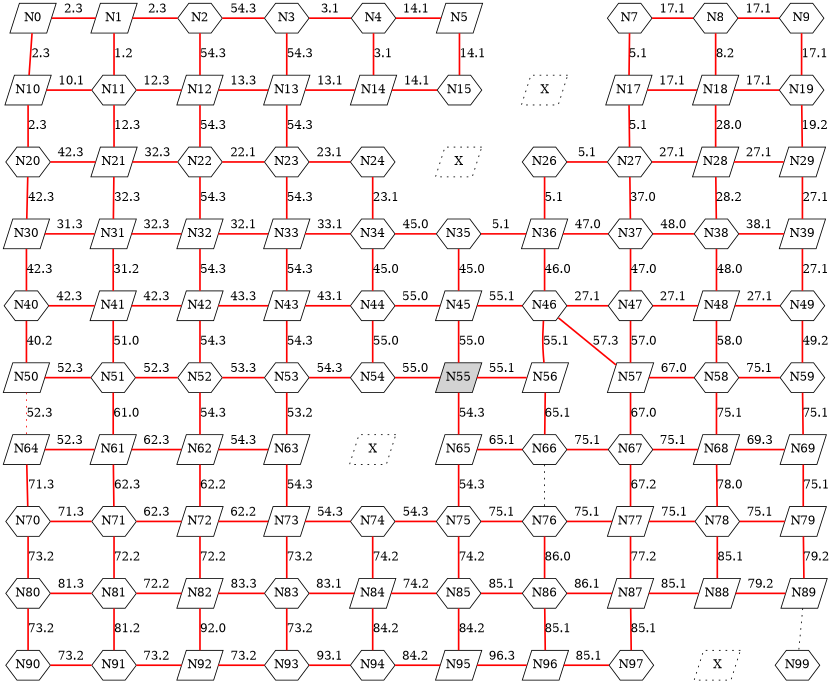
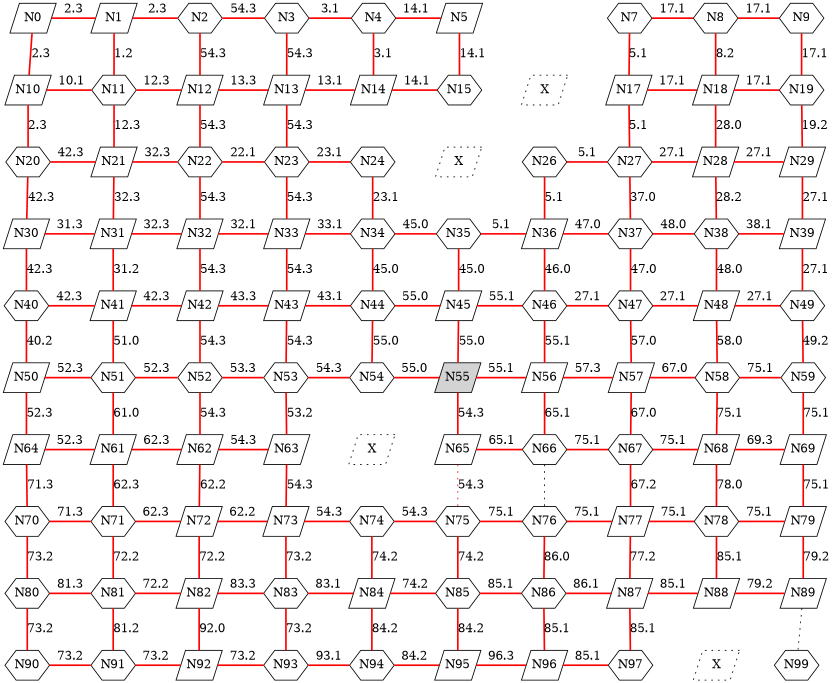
edge "N46" -- "N57": now "N56" -- "N57"
edge "N50" -- "N64": style dotted -> bold
edge "N65" -- "N75": style bold -> dotted
